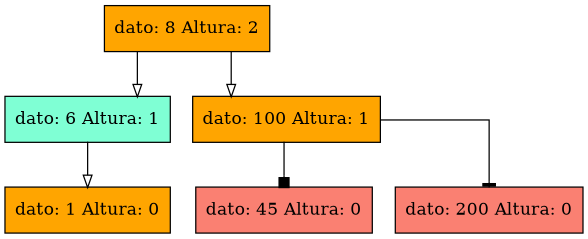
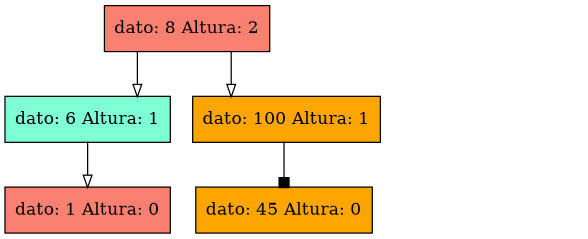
node "dato: 8 Altura: 2": fillcolor orange -> salmon
node "dato: 1 Altura: 0": fillcolor orange -> salmon
node "dato: 45 Altura: 0": fillcolor salmon -> orange
node "dato: 200 Altura: 0": removed
